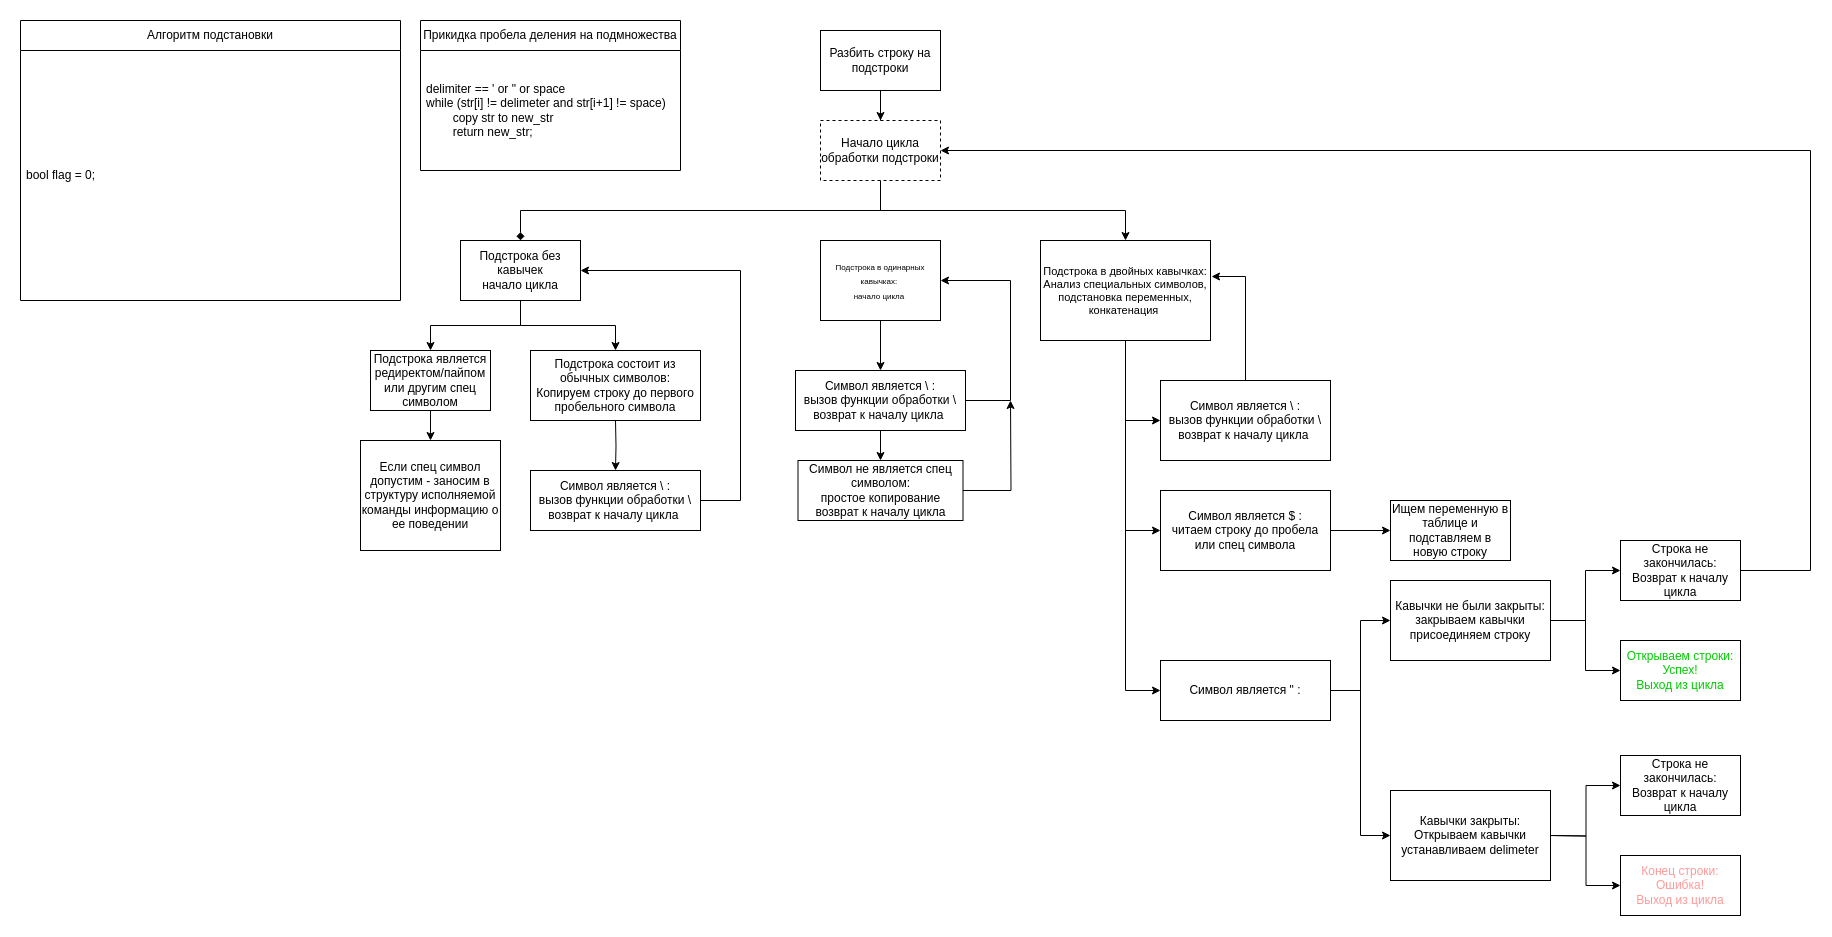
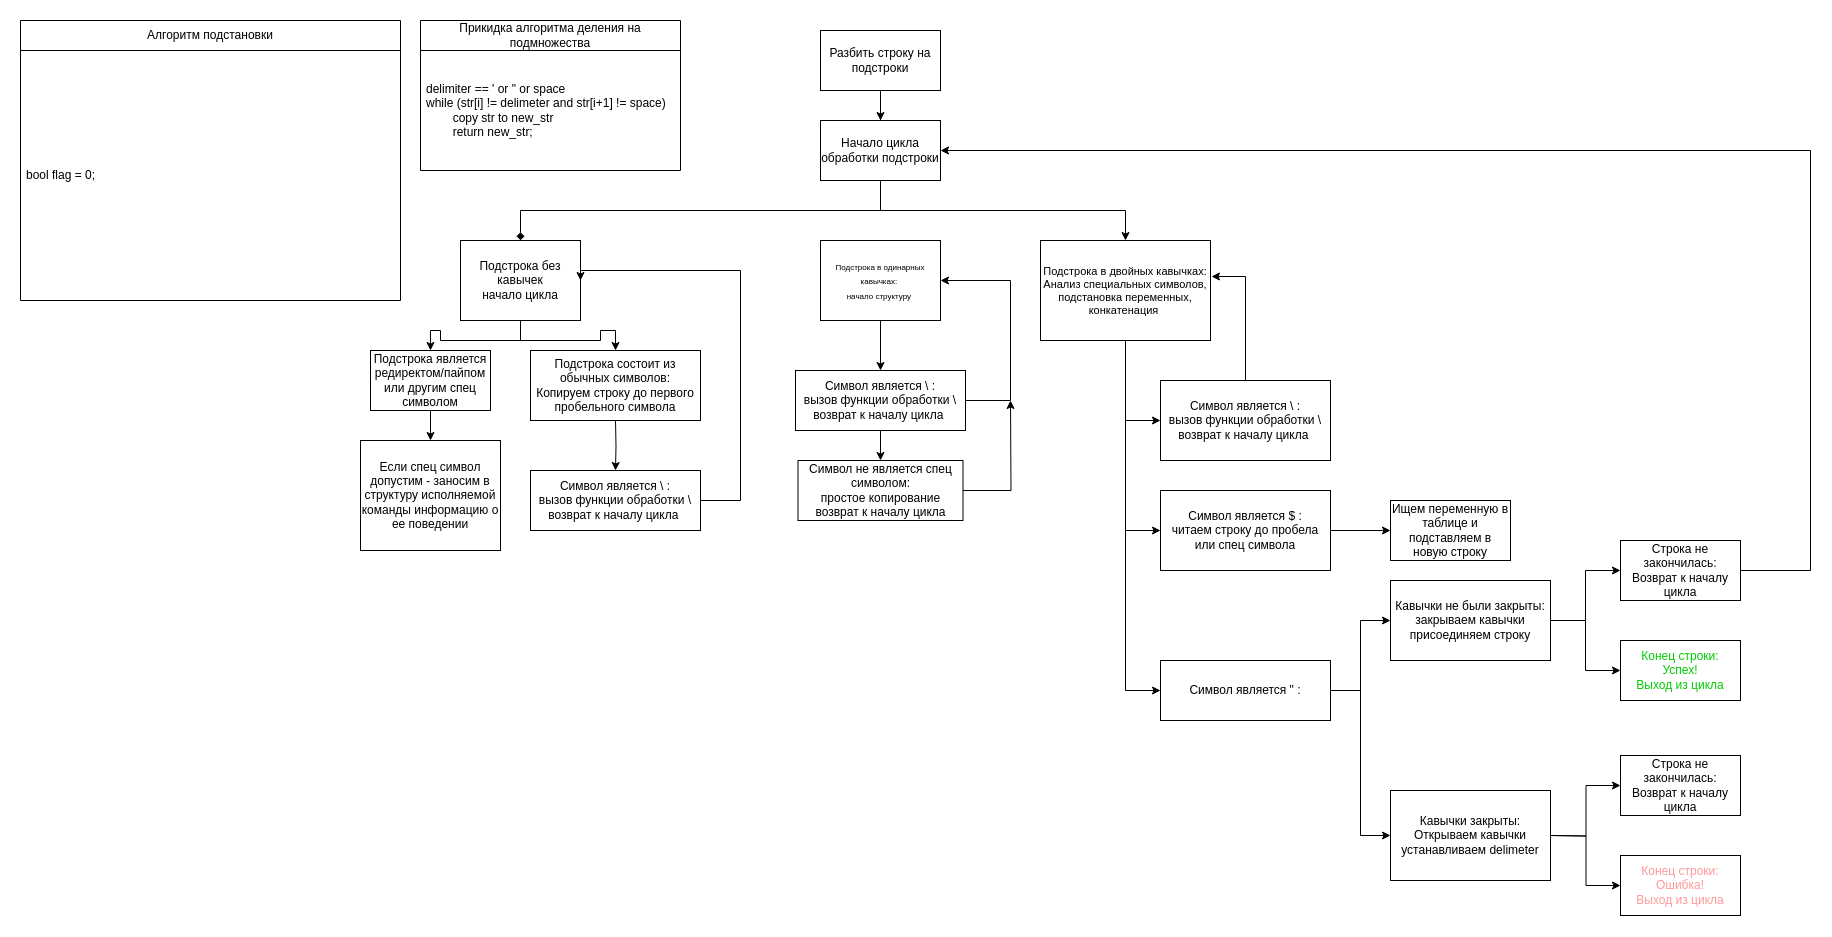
node "Прикидка пробела деления на подмножества": label "Прикидка пробела деления на подмножества" -> "Прикидка алгоритма деления на подмножества"
node "Начало цикла обработки подстроки": style dashed -> solid
node "Подстрока без кавычек начало цикла": size 120x60 -> 120x80
node "Подстрока в одинарных кавычках: начало цикла": label "Подстрока в одинарных кавычках: начало цикла" -> "Подстрока в одинарных кавычках: начало структуру"
node "Открываем строки: Успех! Выход из цикла": label "Открываем строки: Успех! Выход из цикла" -> "Конец строки: Успех! Выход из цикла"
